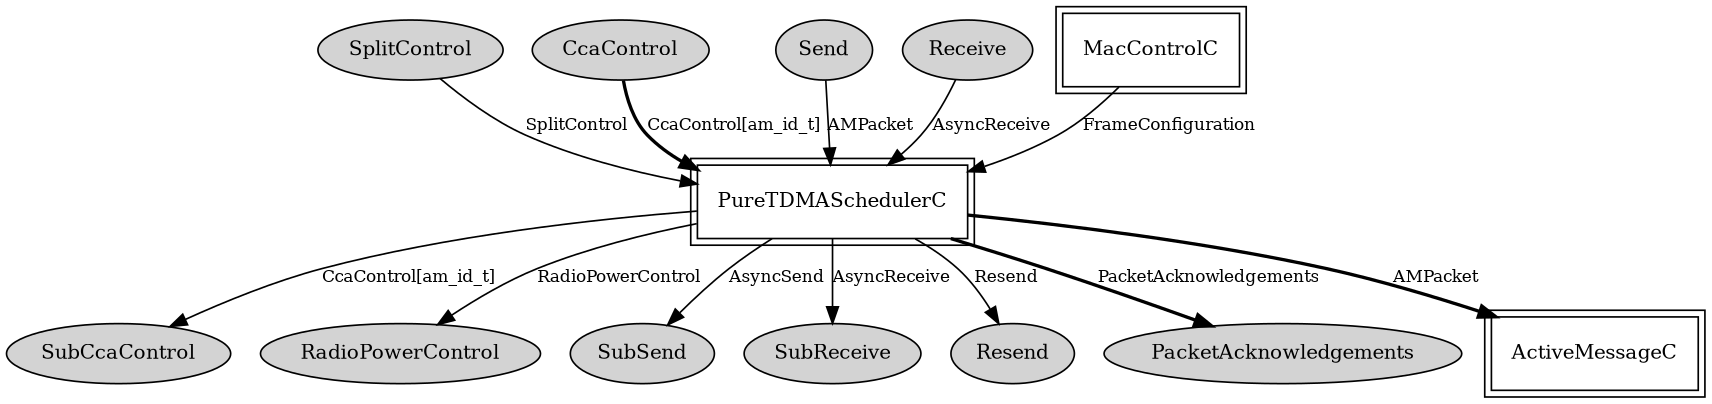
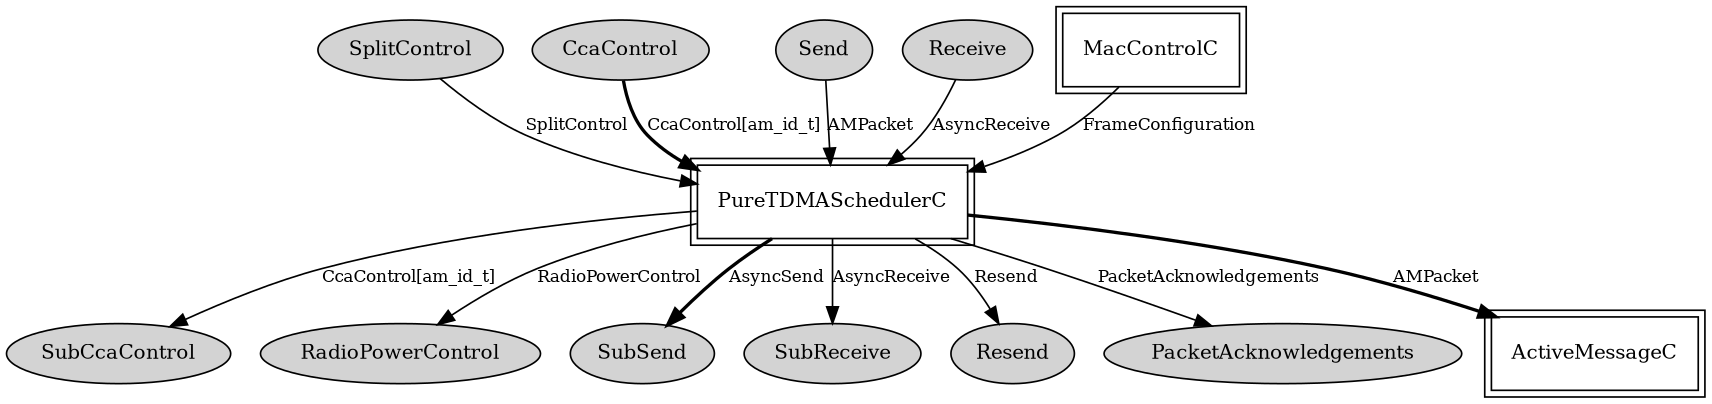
edge "PureTDMASchedulerC" -> "SubSend": style solid -> bold
edge "PureTDMASchedulerC" -> "PacketAcknowledgements": style bold -> solid
